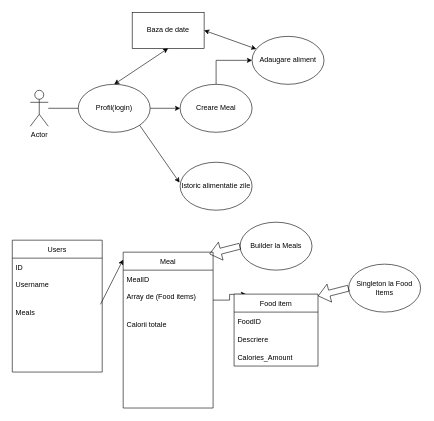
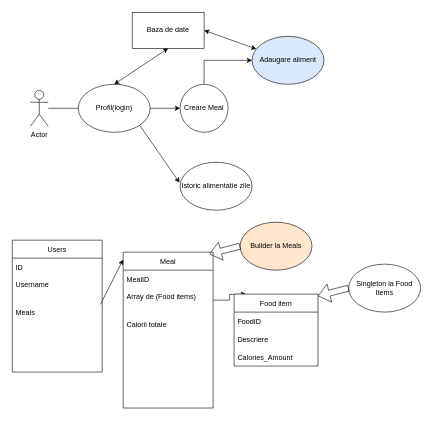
node "Adaugare aliment": fillcolor #ffffff -> #dae8fc
node "Creare Meal": size 72x48 -> 48x48
node "Builder la Meals": fillcolor #ffffff -> #ffe6cc
